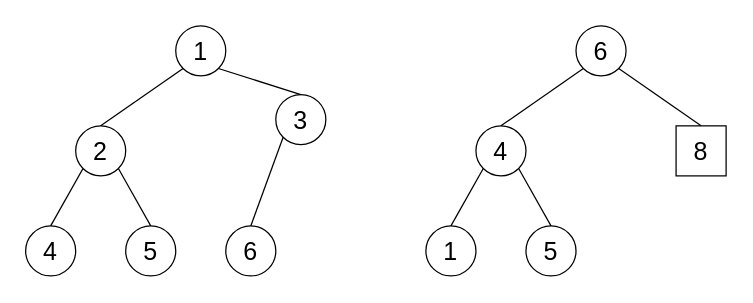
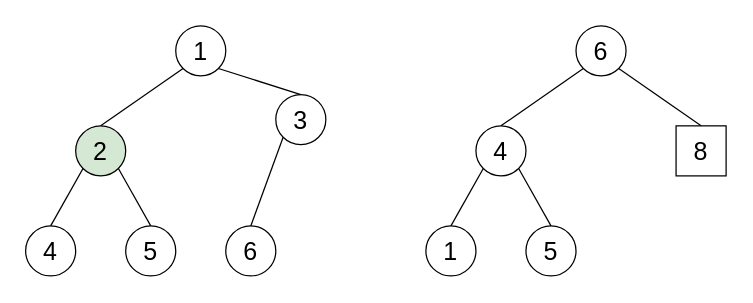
node "2": fillcolor #ffffff -> #d5e8d4
